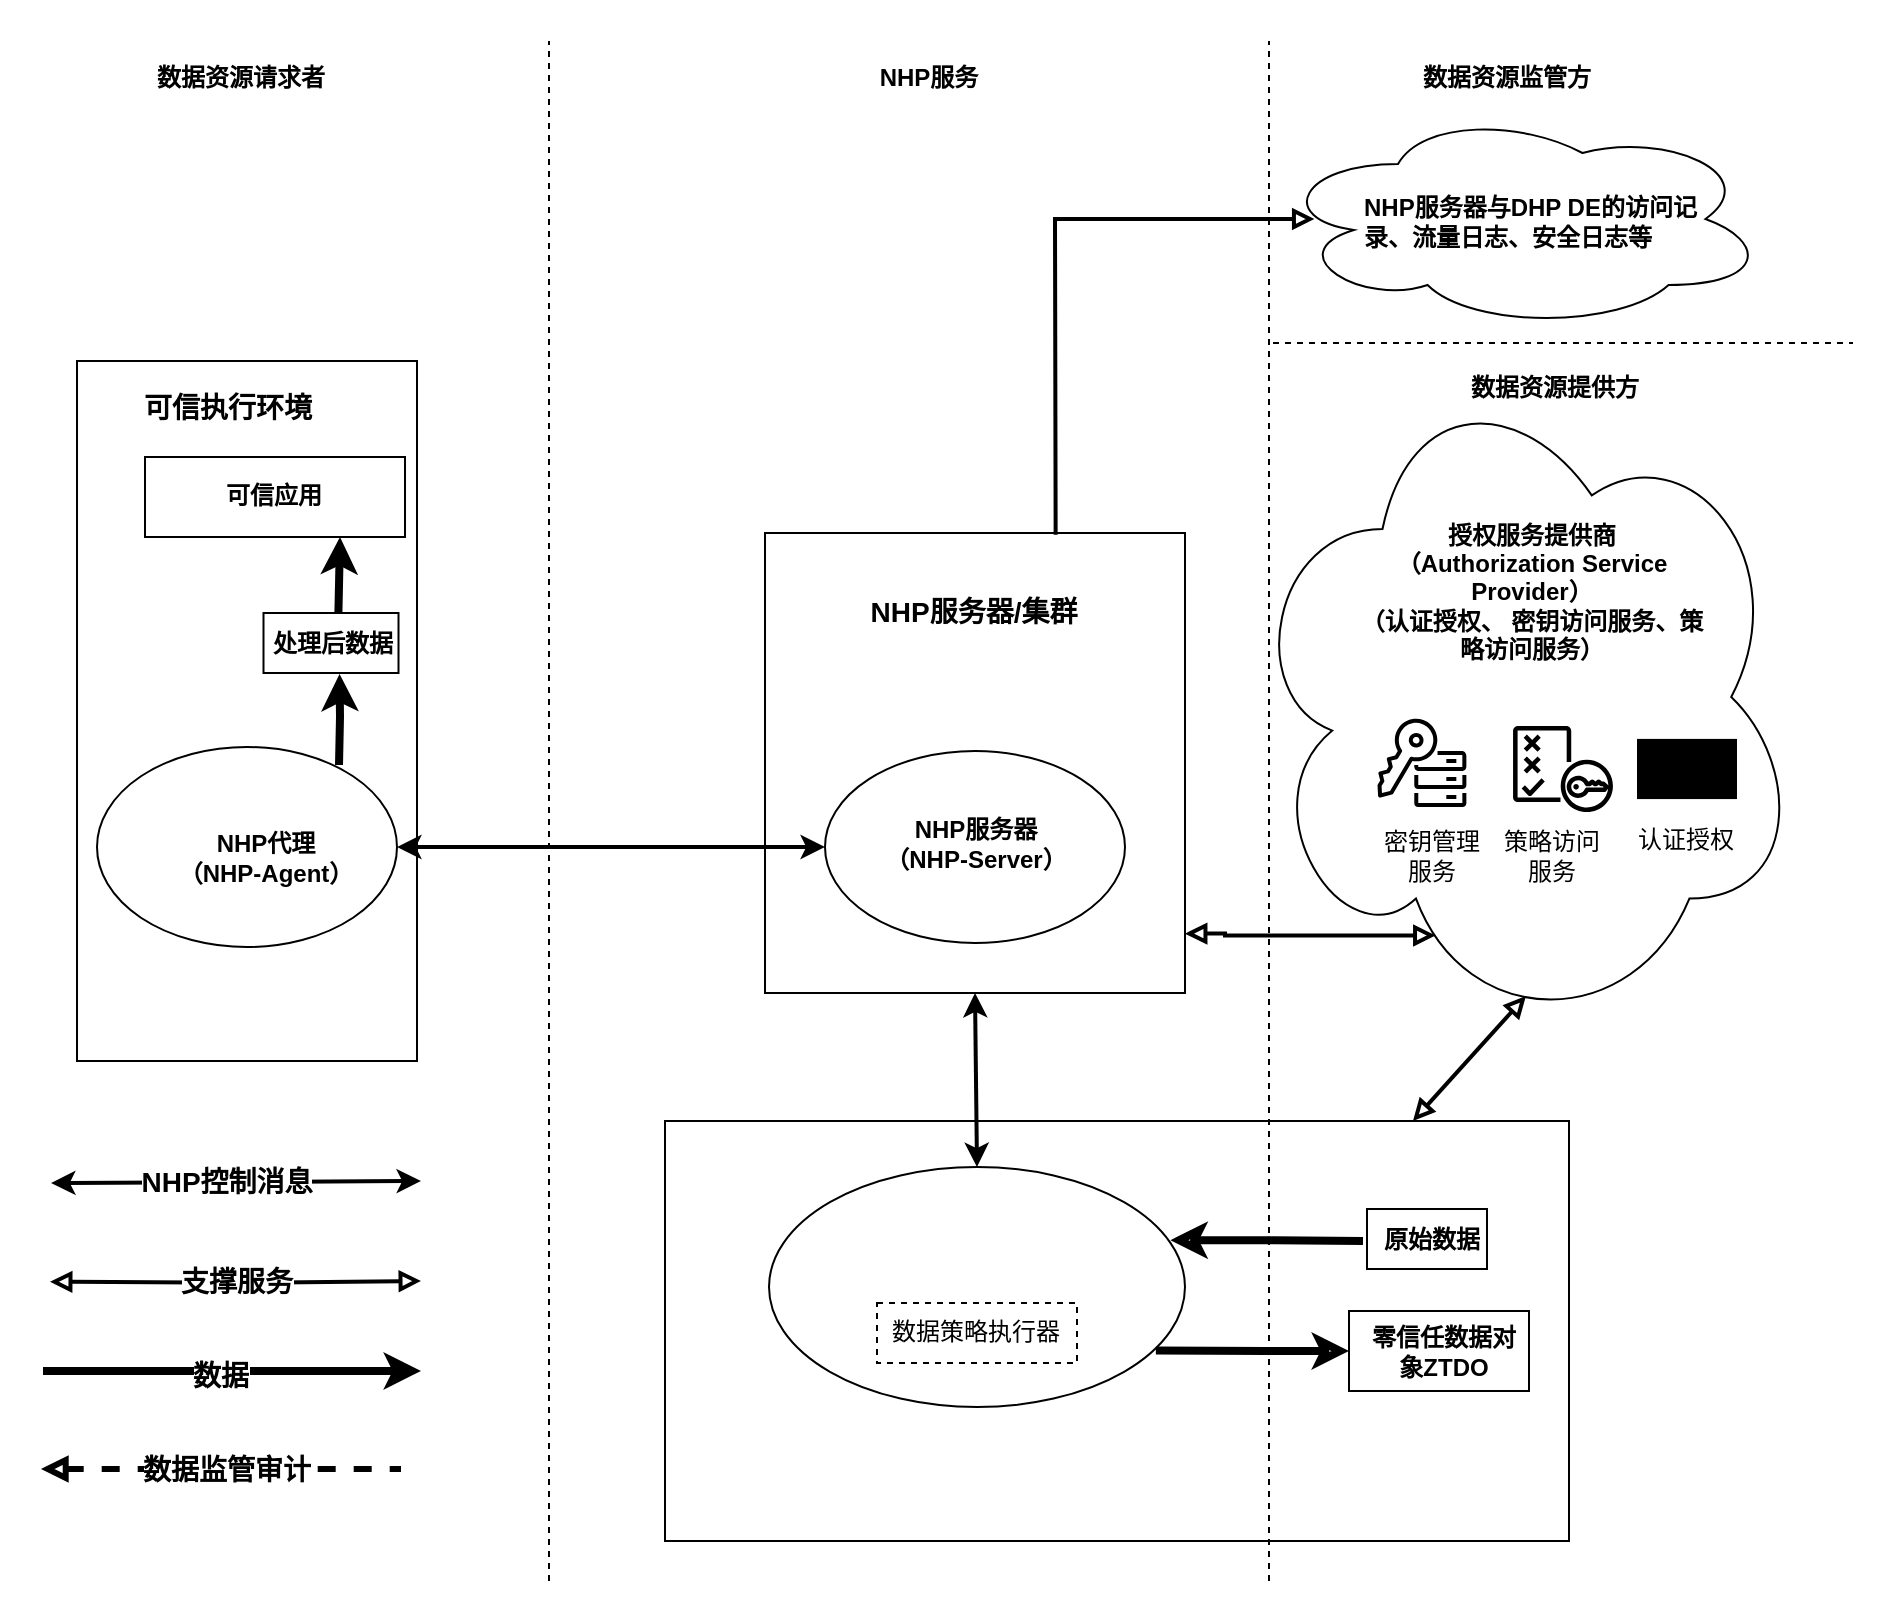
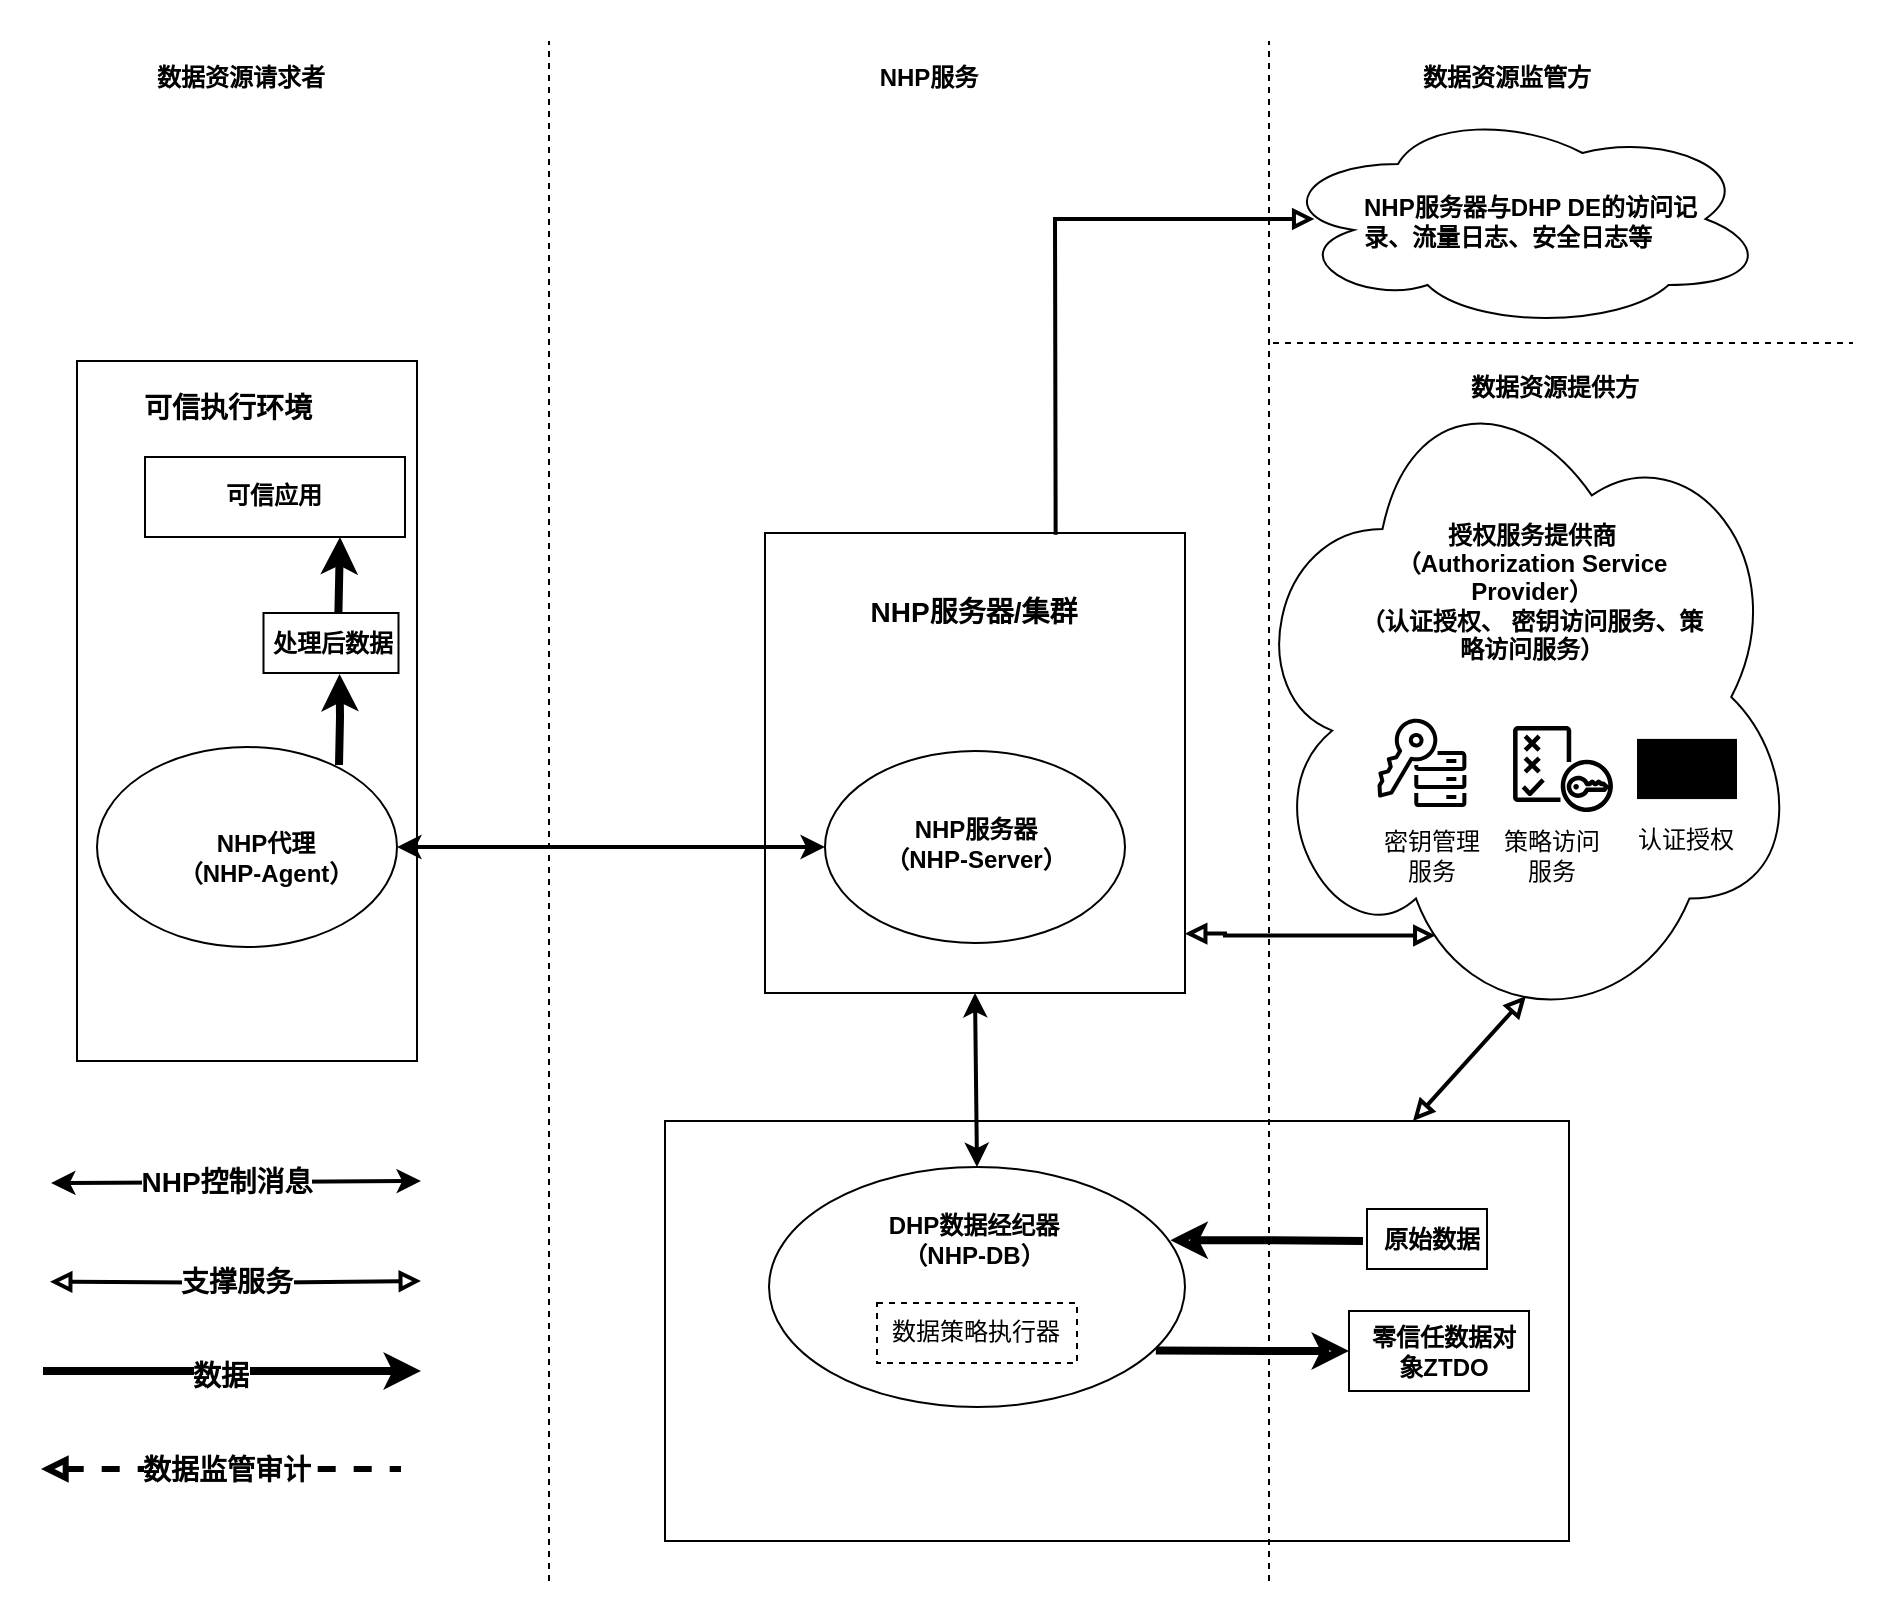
node "DHP数据经纪器 （NHP-DB）": added
